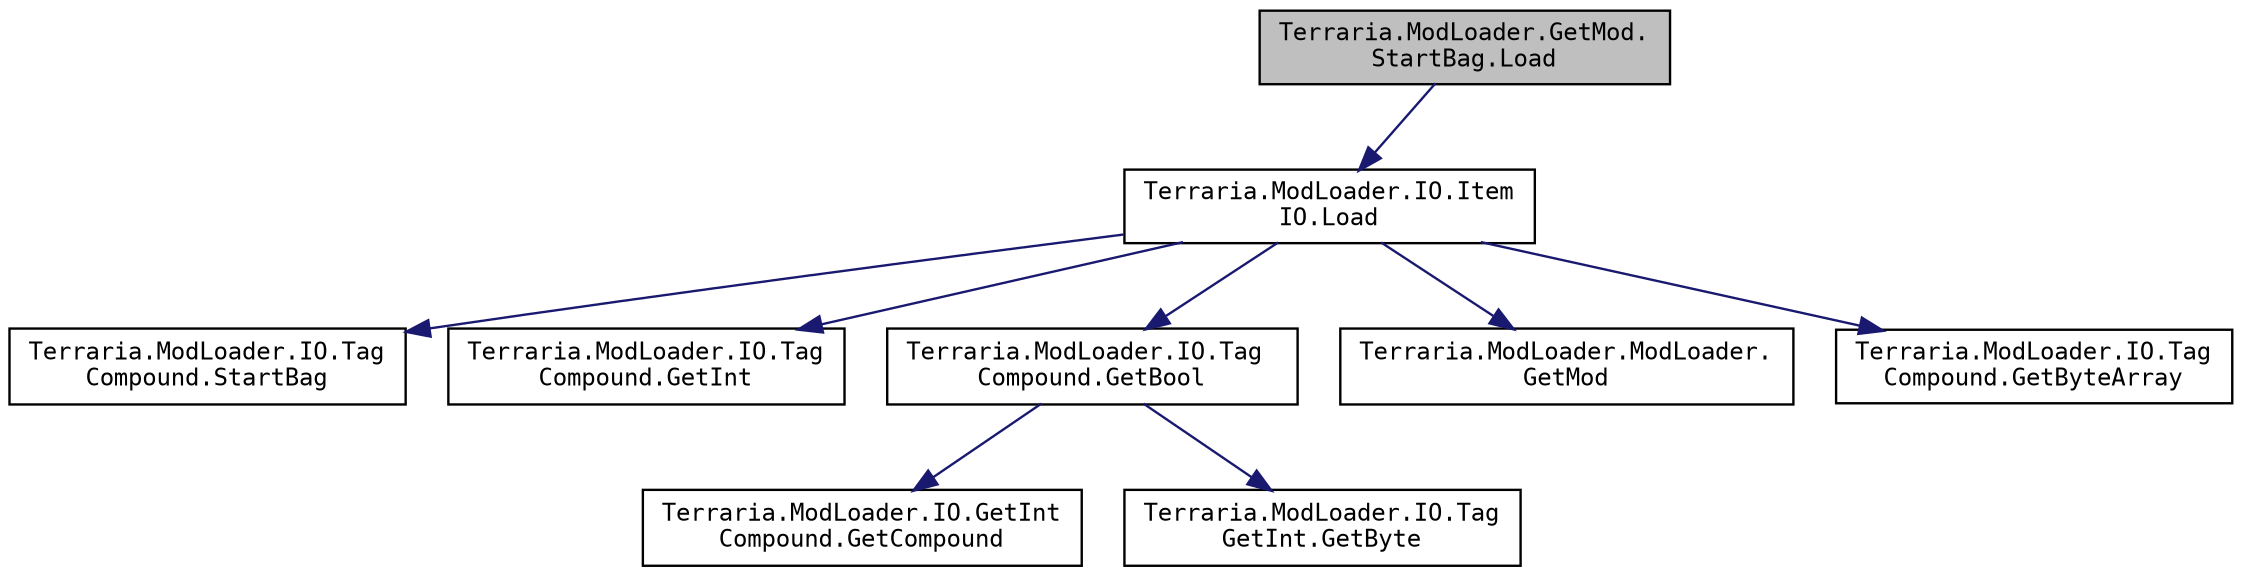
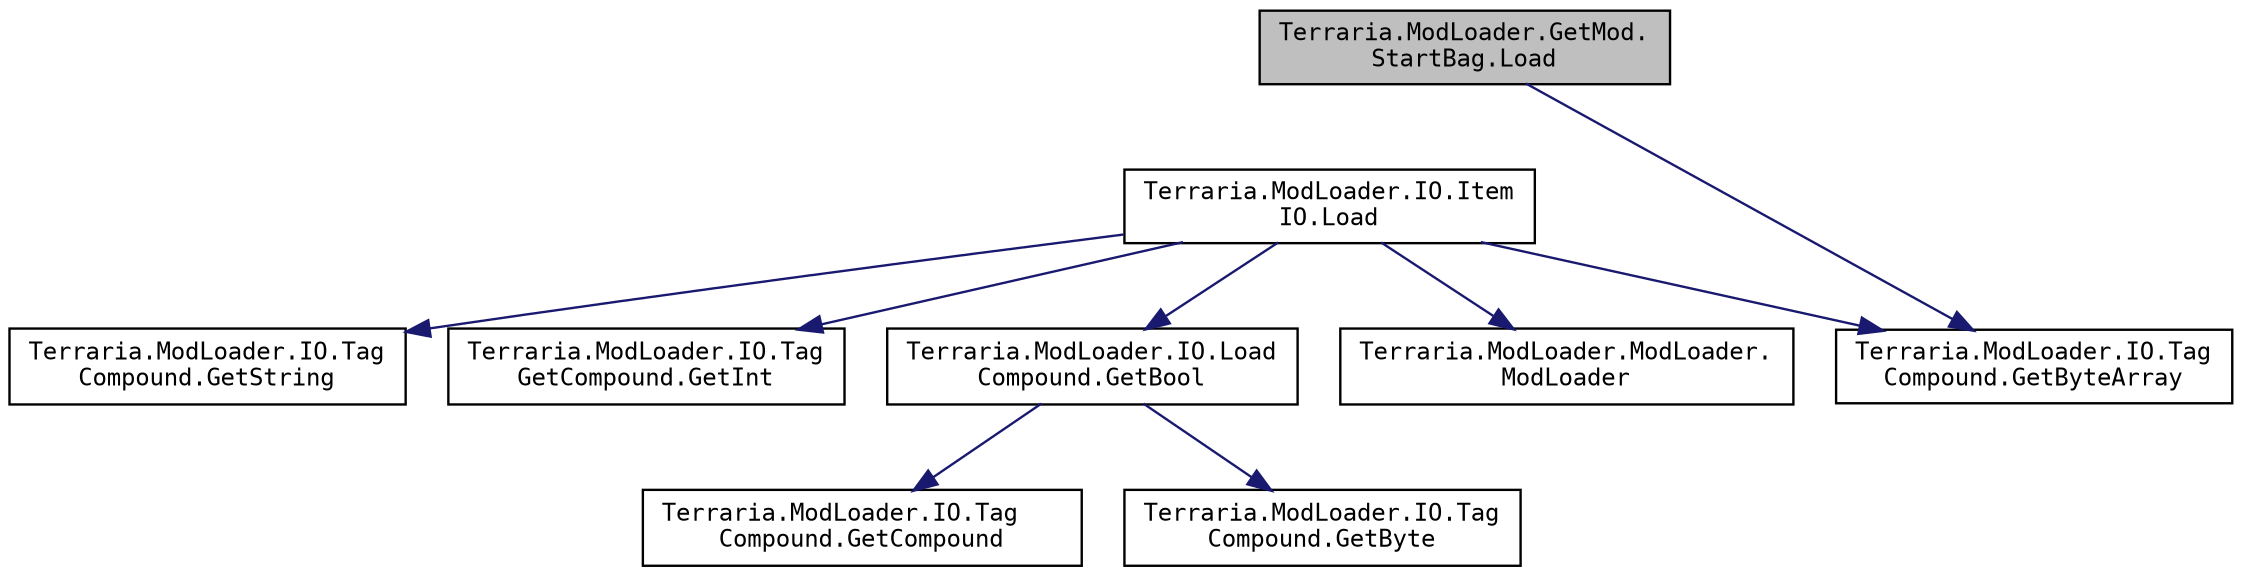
edge "Terraria.ModLoader.GetMod. StartBag.Load" -> "Terraria.ModLoader.IO.Item IO.Load": now "Terraria.ModLoader.GetMod. StartBag.Load" -> "Terraria.ModLoader.IO.Tag Compound.GetByteArray"
node "Terraria.ModLoader.IO.Tag Compound.StartBag": label "Terraria.ModLoader.IO.Tag Compound.StartBag" -> "Terraria.ModLoader.IO.Tag Compound.GetString"
node "Terraria.ModLoader.IO.Tag Compound.GetInt": label "Terraria.ModLoader.IO.Tag Compound.GetInt" -> "Terraria.ModLoader.IO.Tag GetCompound.GetInt"
node "Terraria.ModLoader.IO.Tag Compound.GetBool": label "Terraria.ModLoader.IO.Tag Compound.GetBool" -> "Terraria.ModLoader.IO.Load Compound.GetBool"
node "Terraria.ModLoader.ModLoader. GetMod": label "Terraria.ModLoader.ModLoader. GetMod" -> "Terraria.ModLoader.ModLoader. ModLoader"
node "Terraria.ModLoader.IO.GetInt Compound.GetCompound": label "Terraria.ModLoader.IO.GetInt Compound.GetCompound" -> "Terraria.ModLoader.IO.Tag Compound.GetCompound"
node "Terraria.ModLoader.IO.Tag GetInt.GetByte": label "Terraria.ModLoader.IO.Tag GetInt.GetByte" -> "Terraria.ModLoader.IO.Tag Compound.GetByte"
